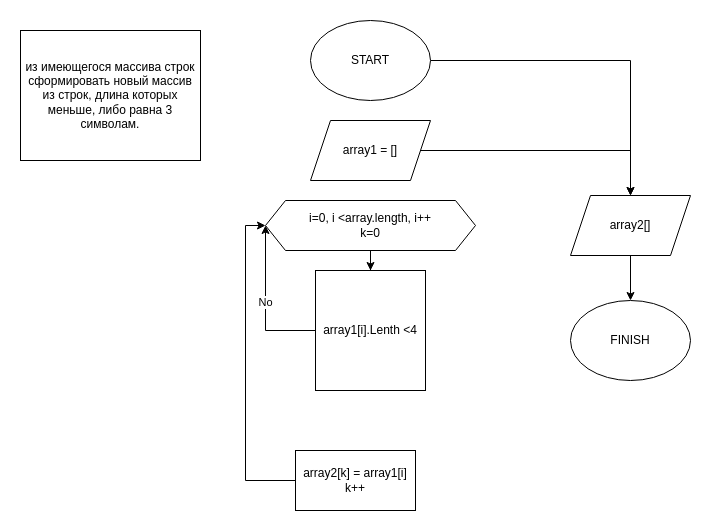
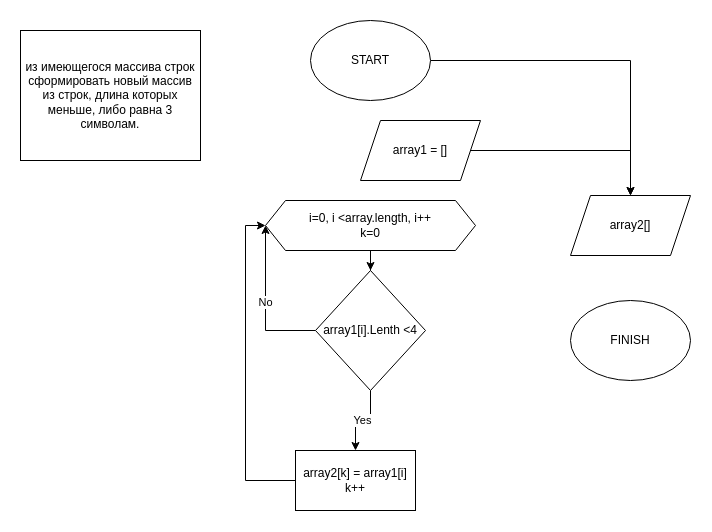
node "array1 = []": moved (371, 151) -> (421, 151)
edge "array2[]" -> "FINISH": removed
node "array1[i].Lenth <4": shape rectangle -> diamond
edge "array1[i].Lenth <4" -> "array2[k] = array1[i] k++": added, label "Yes"
